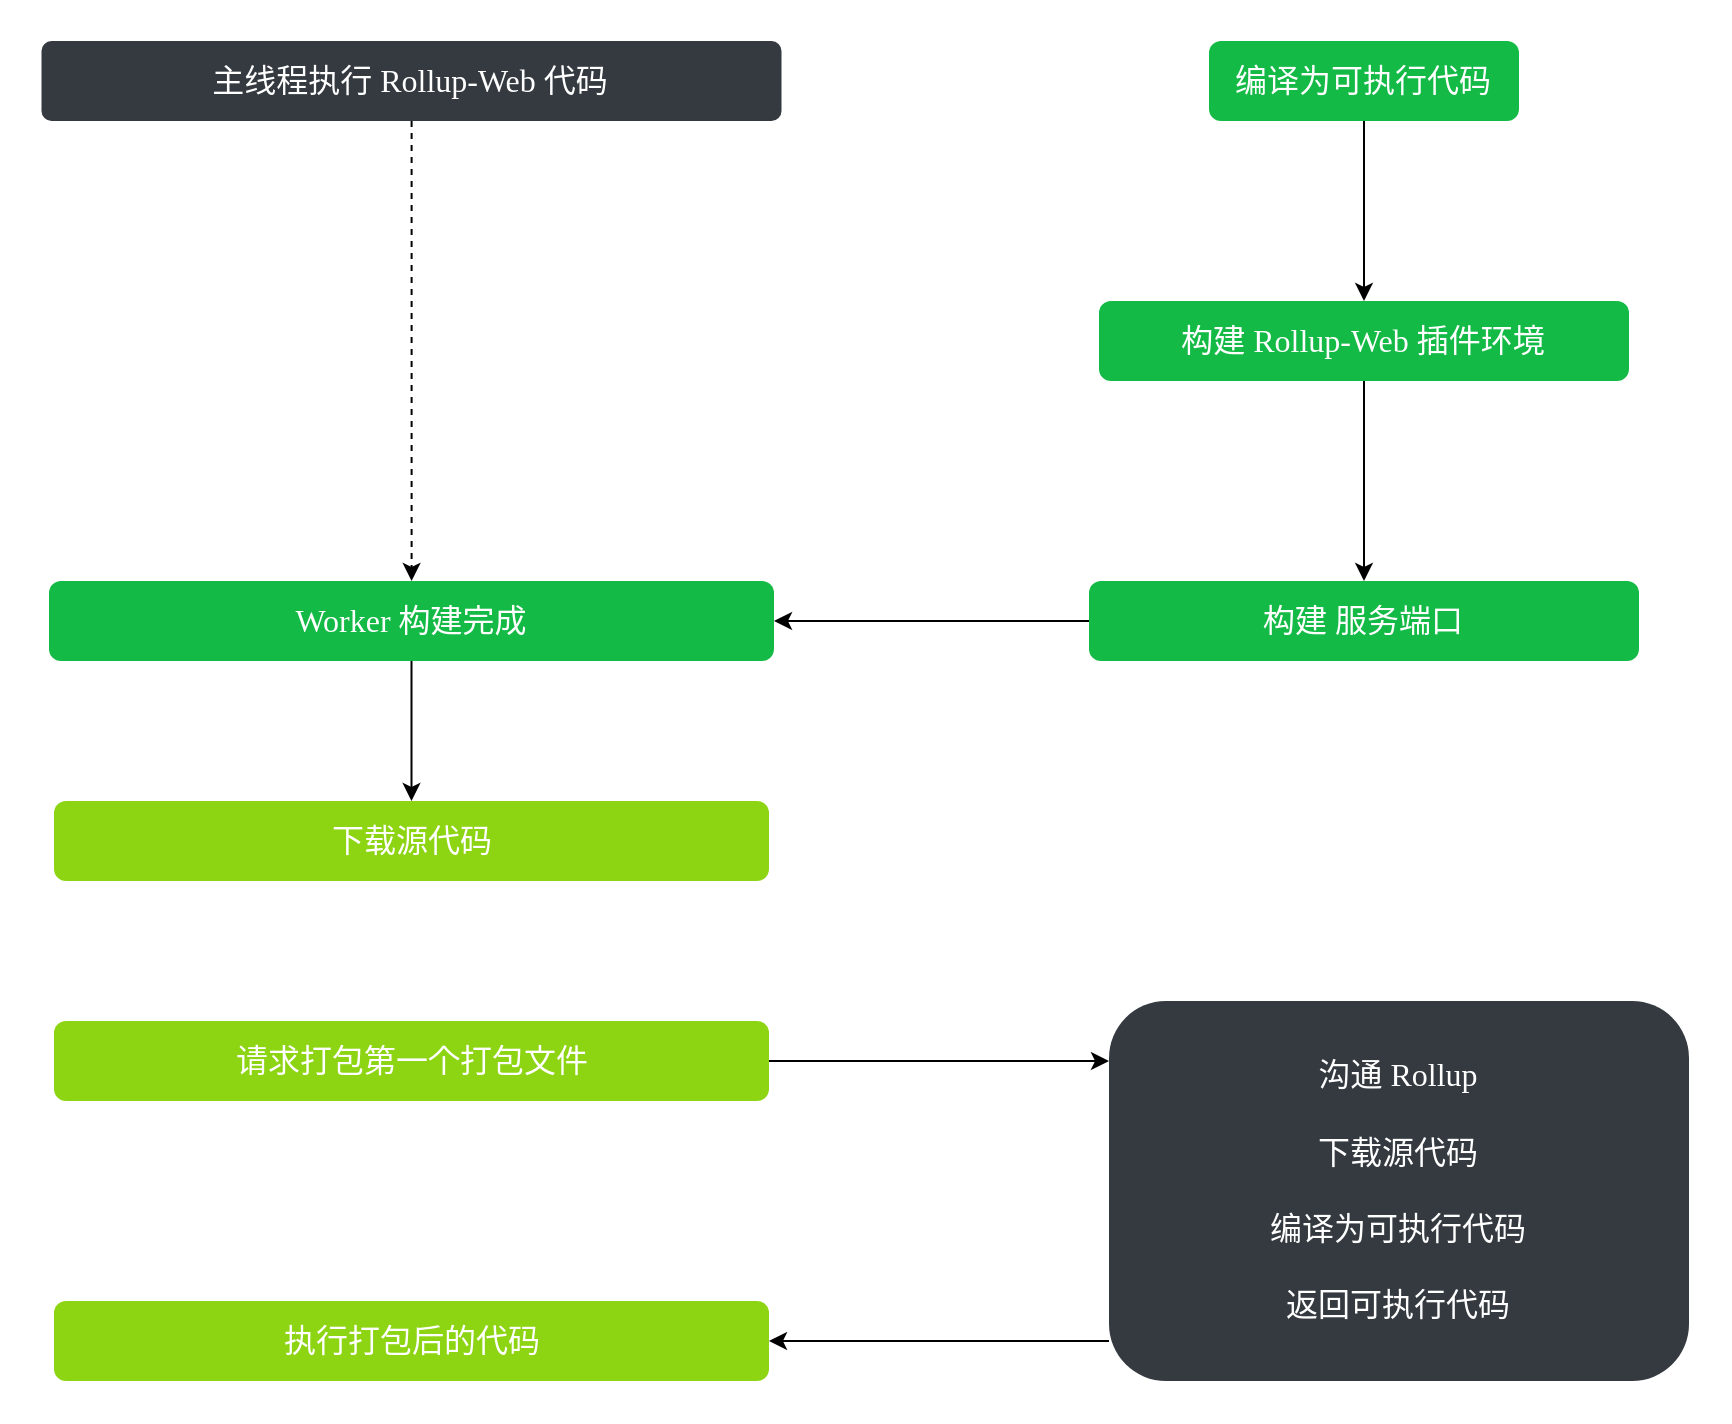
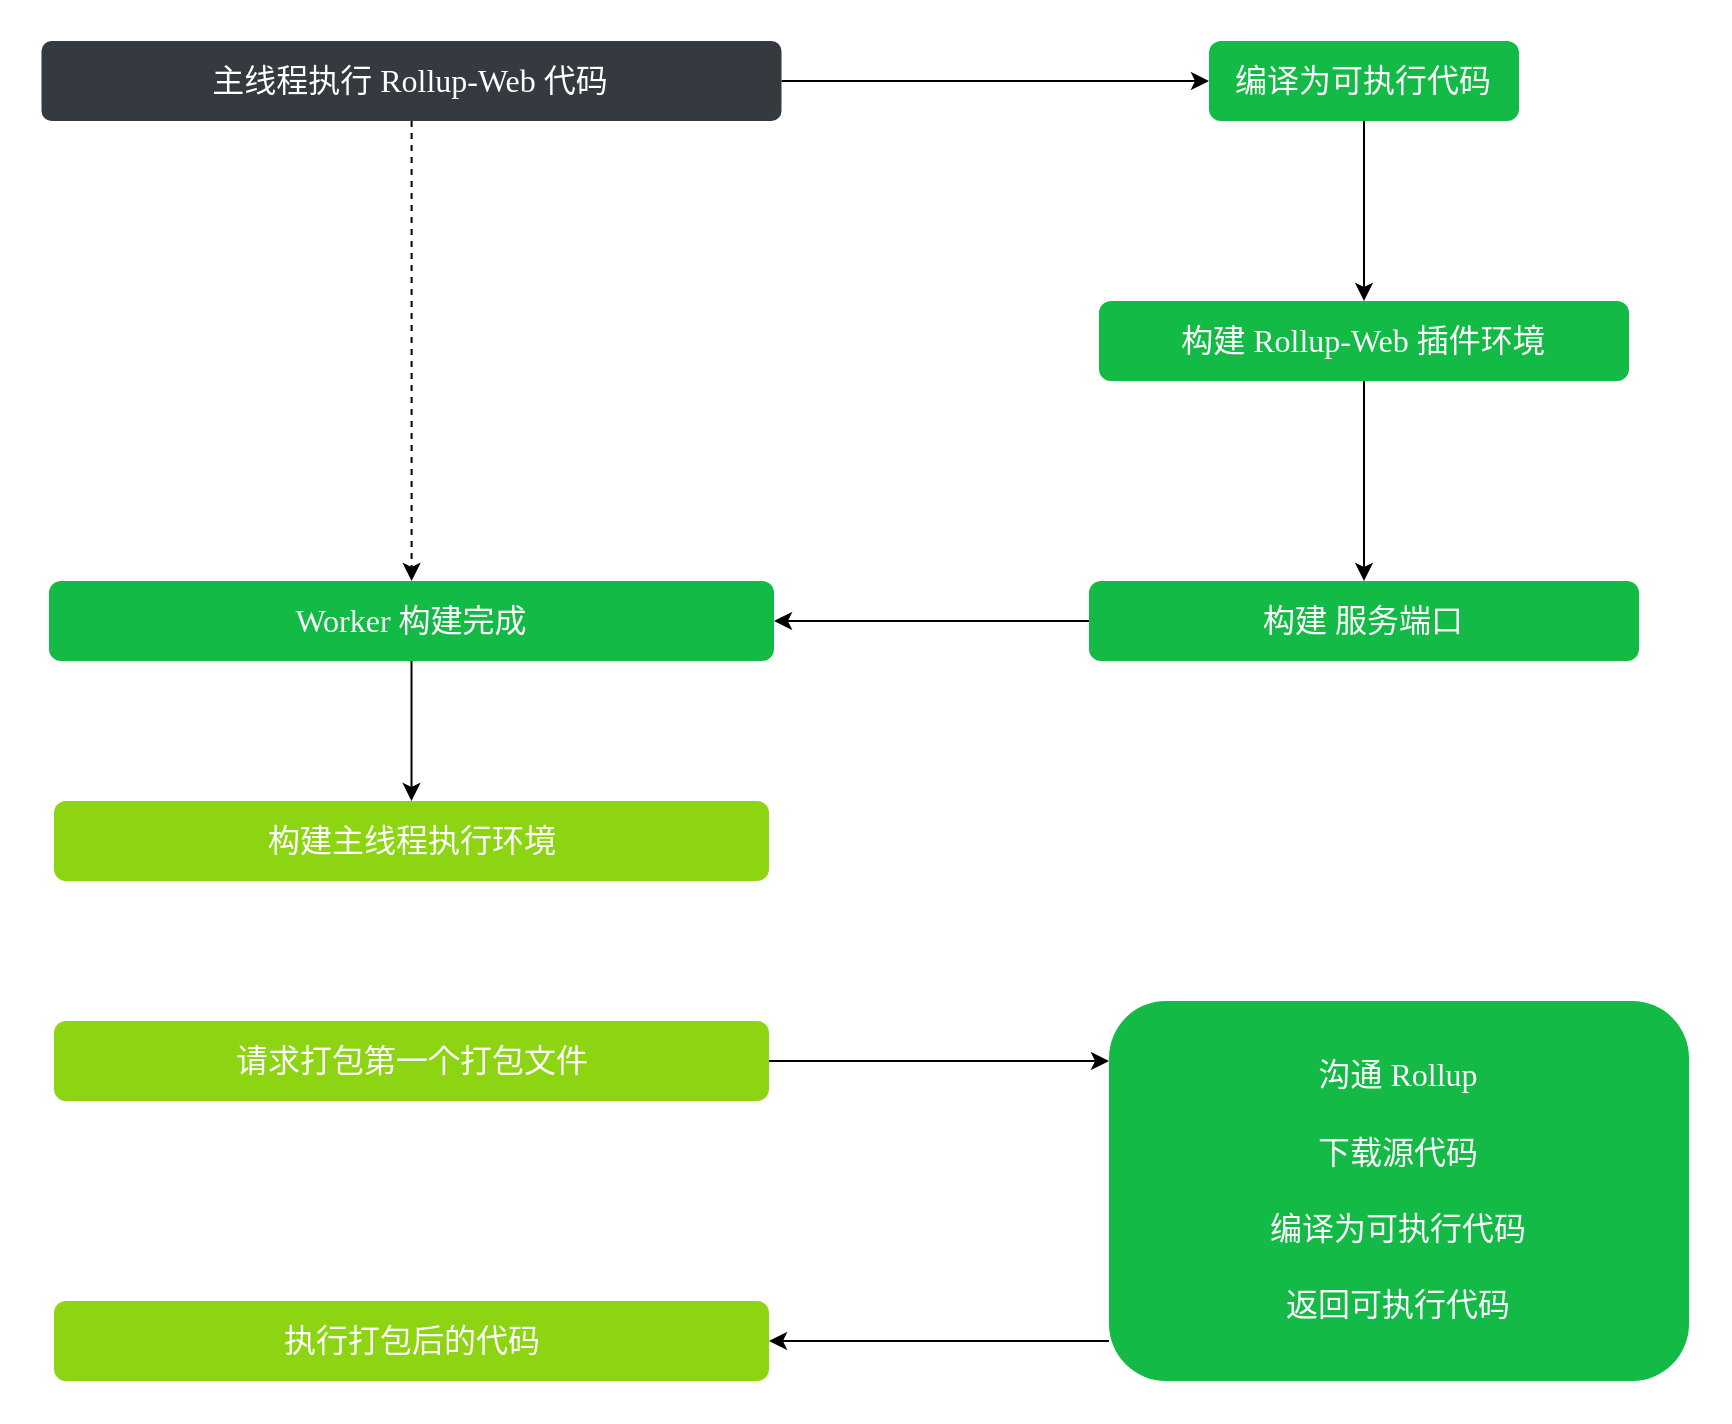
edge "主线程执行 Rollup-Web 代码" -> "编译为可执行代码": added
node "下载源代码": label "下载源代码" -> "构建主线程执行环境"
node "沟通 Rollup 下载源代码 编译为可执行代码 返回可执行代码": fillcolor #343a40 -> #13ba45
